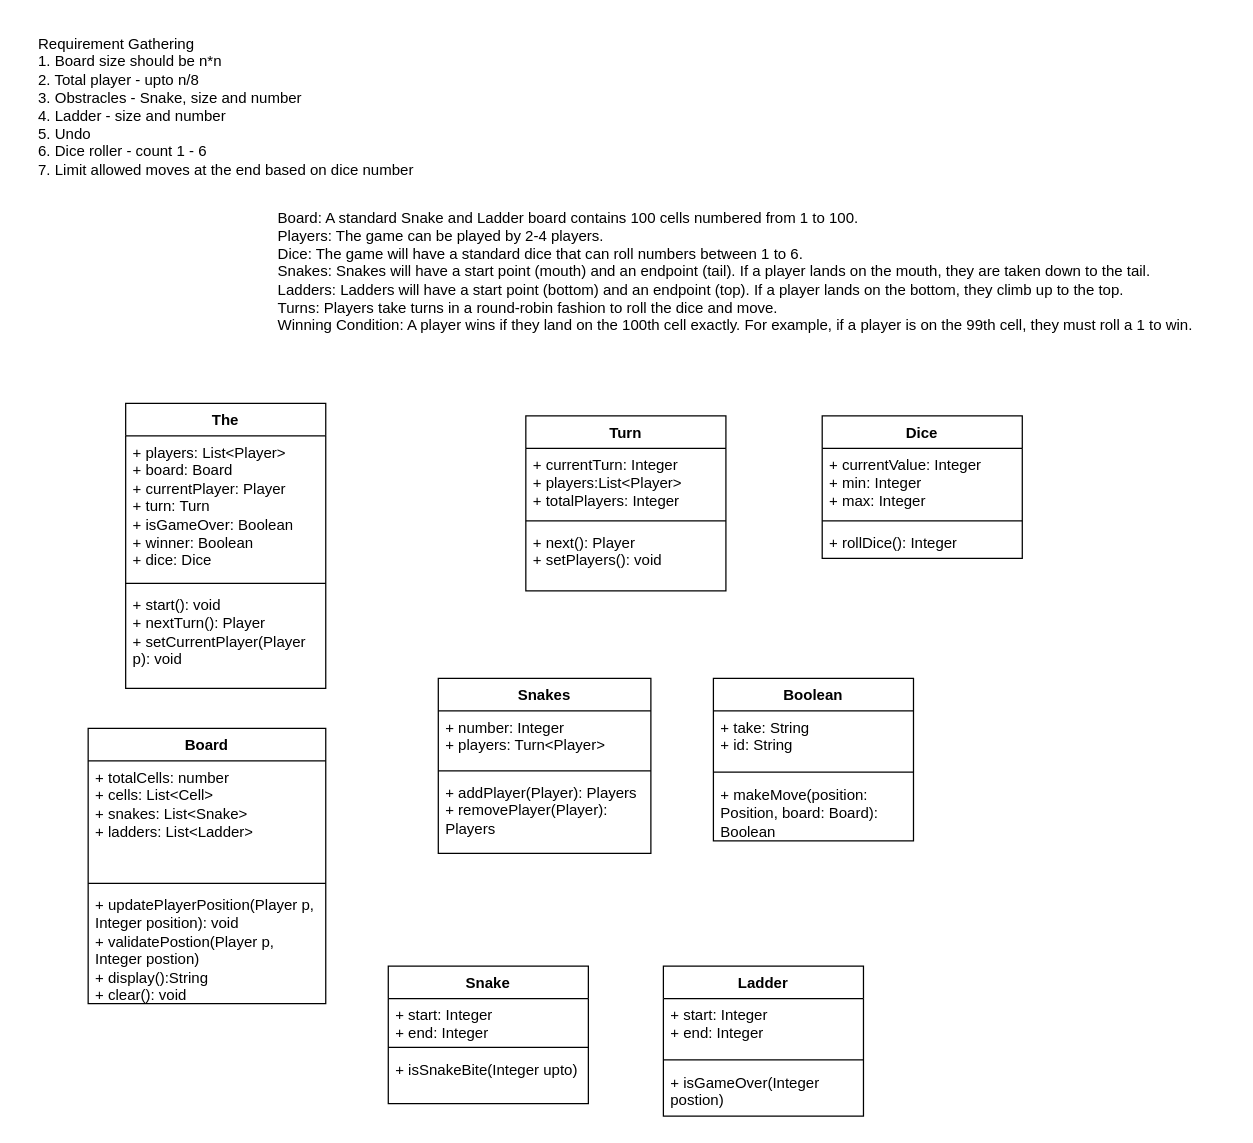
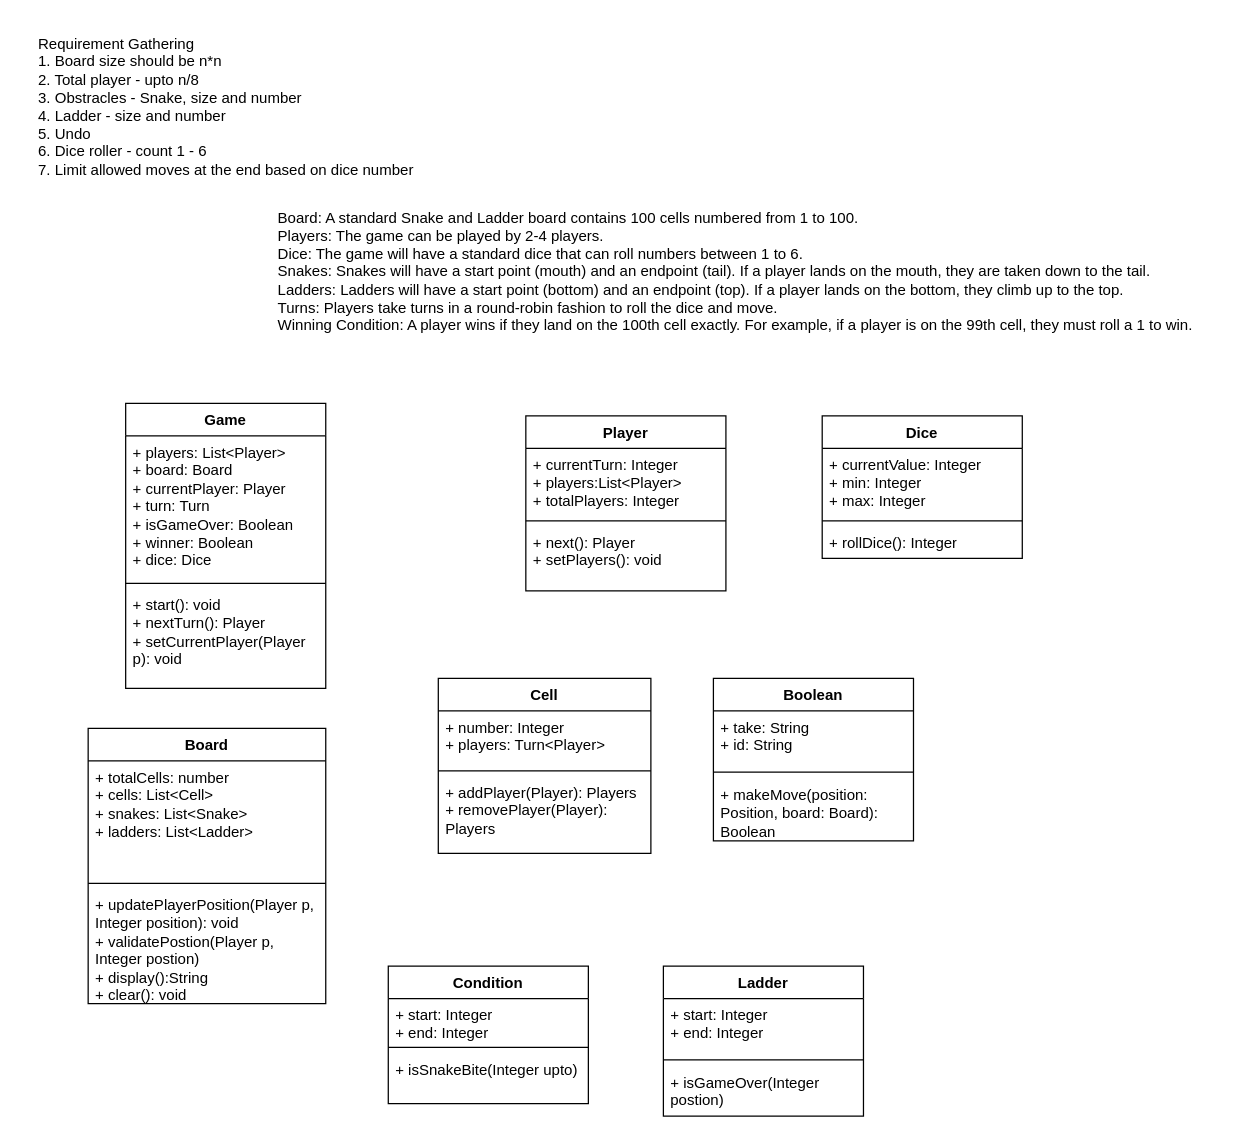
node "The": label "The" -> "Game"
node "Turn": label "Turn" -> "Player"
node "Snakes": label "Snakes" -> "Cell"
node "Snake": label "Snake" -> "Condition"
